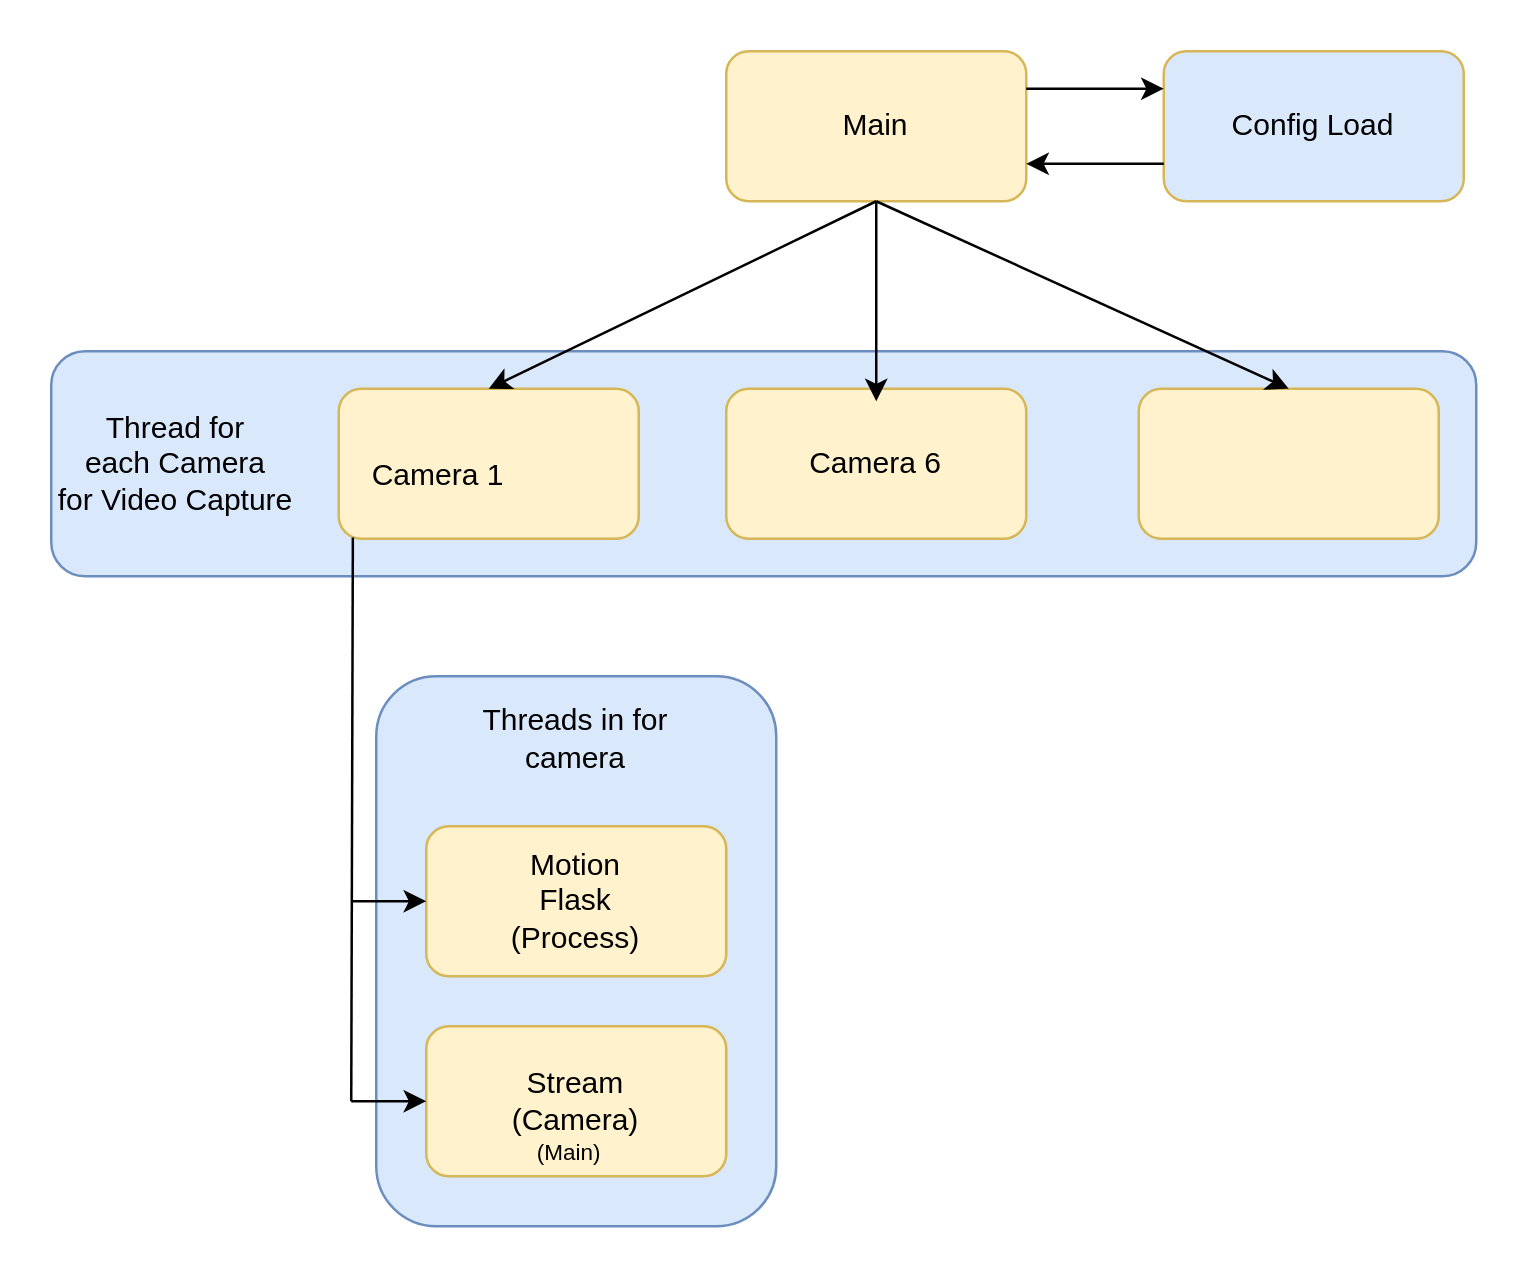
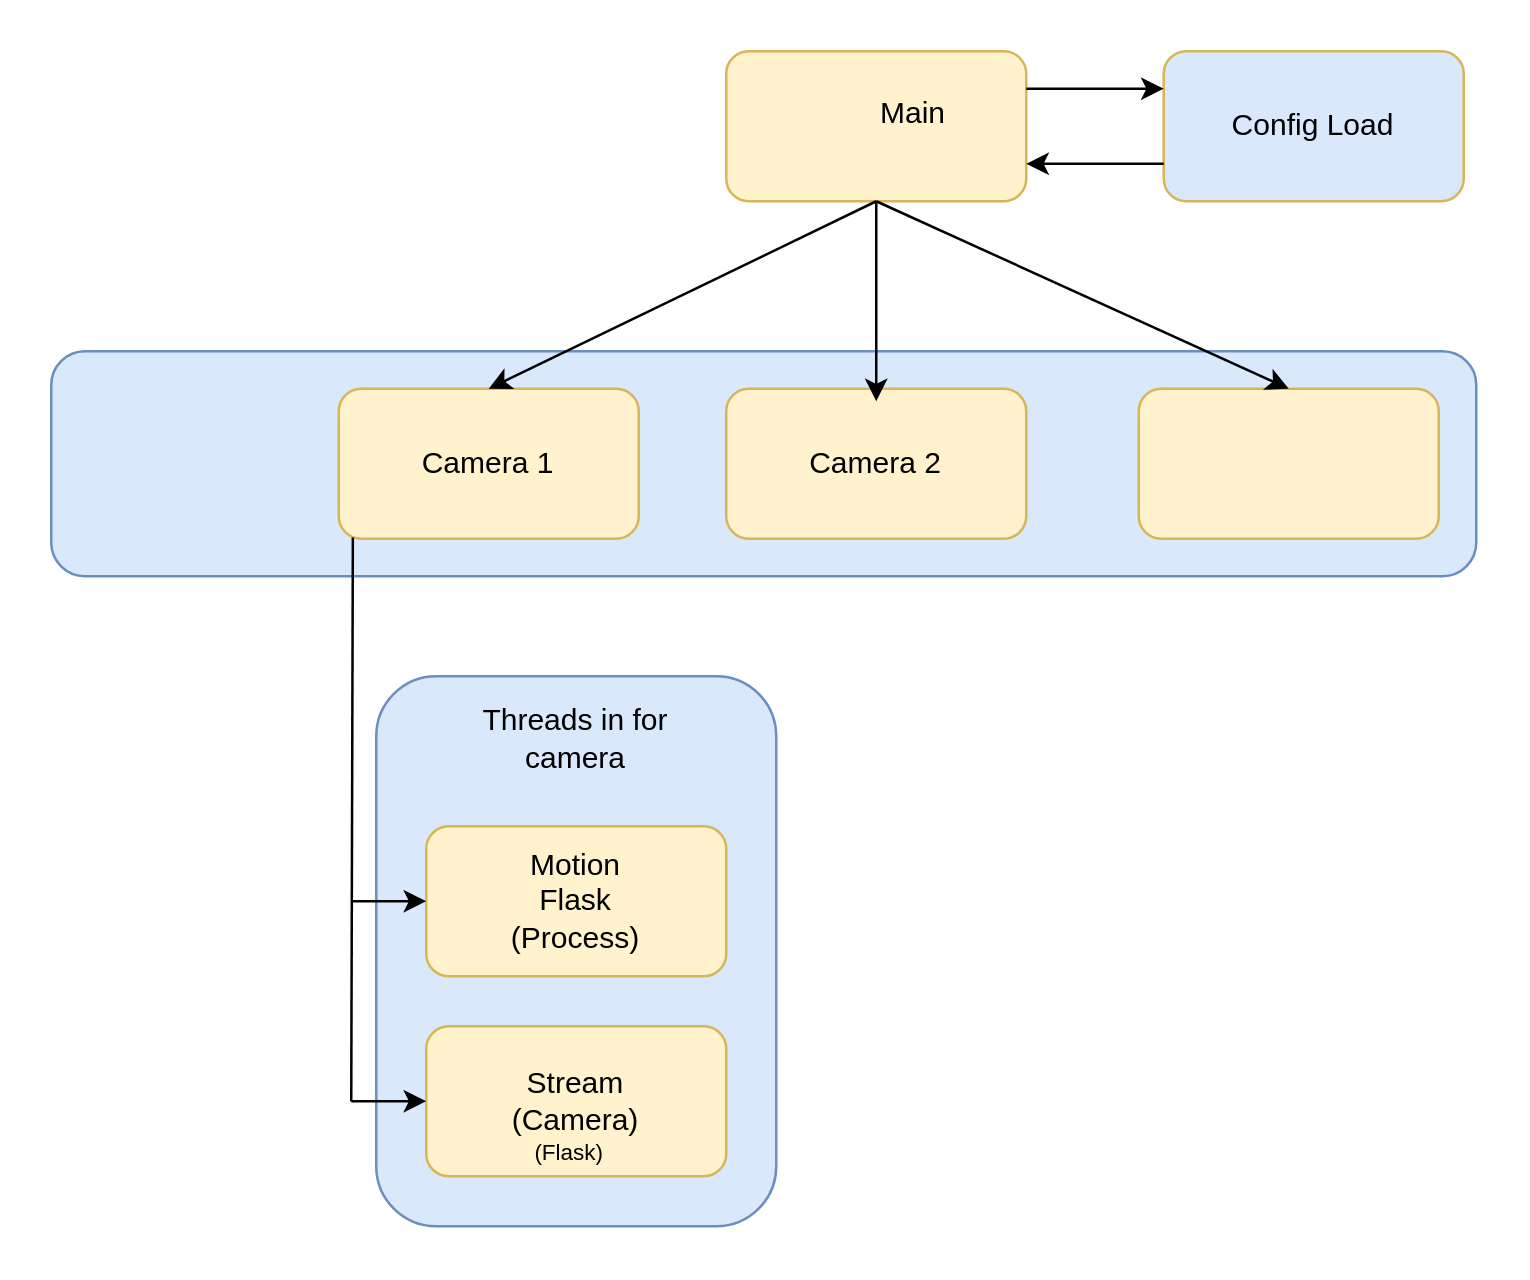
node "Main": moved (876, 126) -> (914, 114)
node "Thread for each Camera for Video Capture": removed
node "Camera 6": label "Camera 6" -> "Camera 2"
node "Camera 1": moved (439, 476) -> (489, 464)
node "(Main)": label "(Main)" -> "(Flask)"
